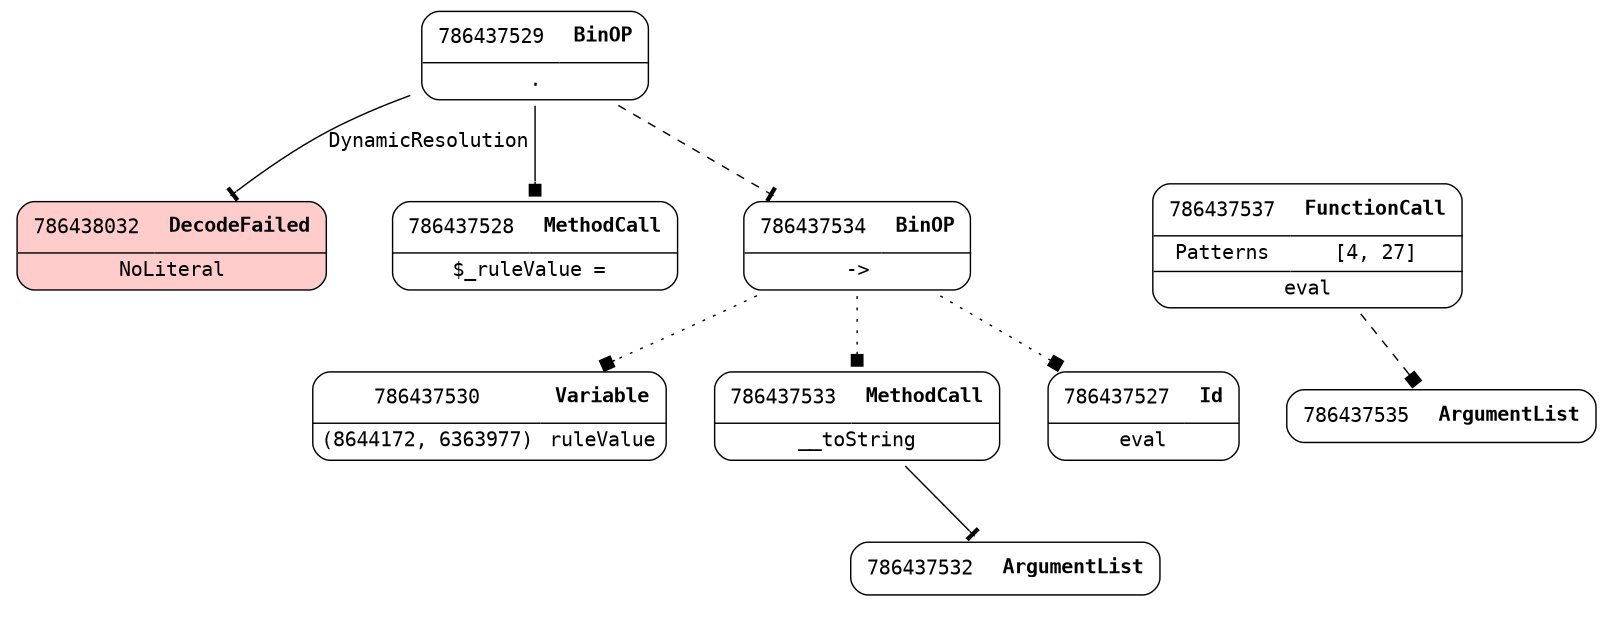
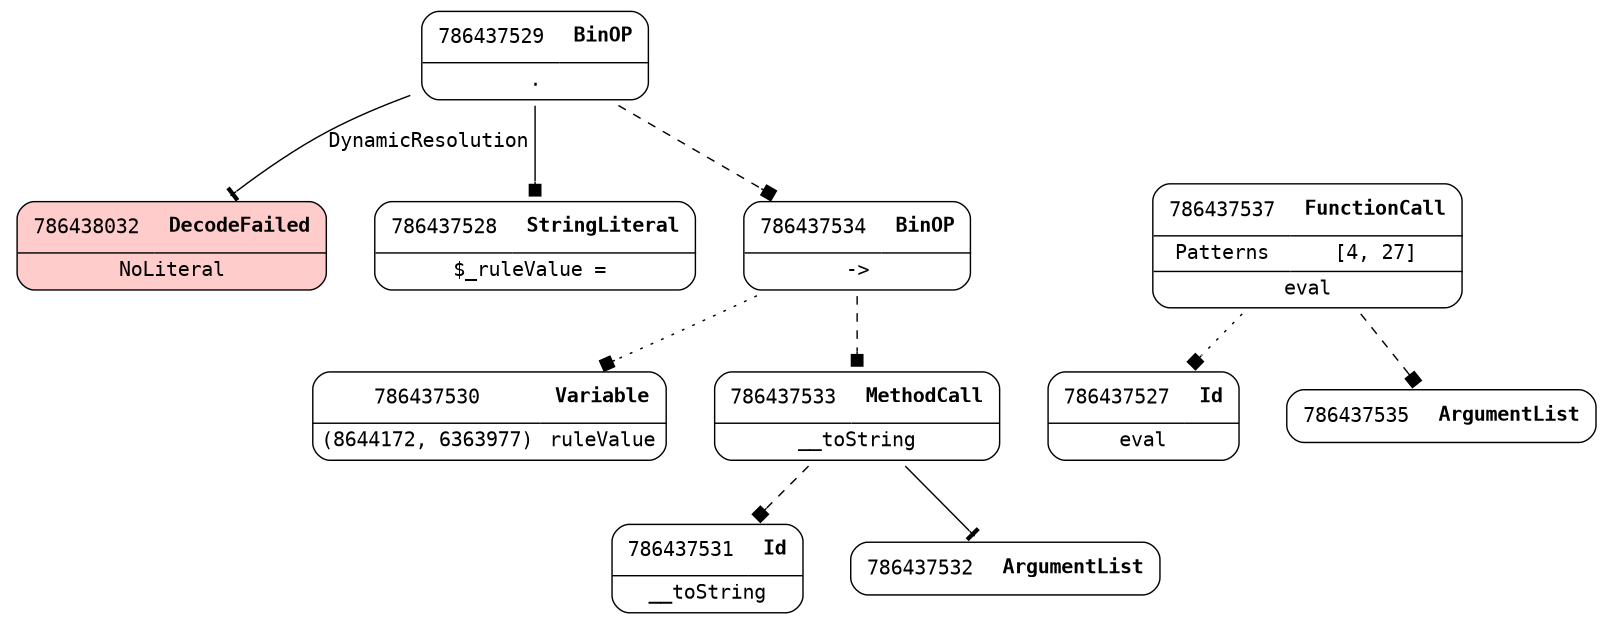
edge "786437529" -> "786437534": arrowhead tee -> box
node "786437528": text "MethodCall" -> "StringLiteral"
edge "786437534" -> "786437533": style dotted -> dashed
edge "786437534" -> "786437527": now "786437537" -> "786437527"
node "786437531": added
